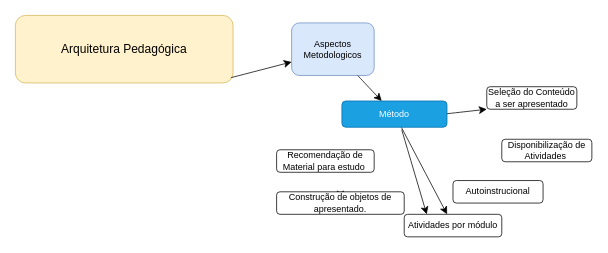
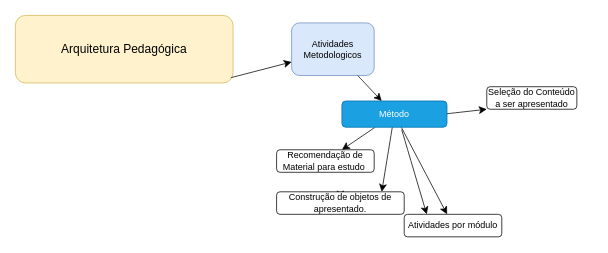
node "Aspectos Metodologicos": label "Aspectos Metodologicos" -> "Atividades Metodologicos"
edge "Método" -> "Recomendação de Material para estudo": added
node "Disponibilização de Atividades": removed
edge "Método" -> "Construção de objetos de apresentado.": added
node "Autoinstrucional": removed
